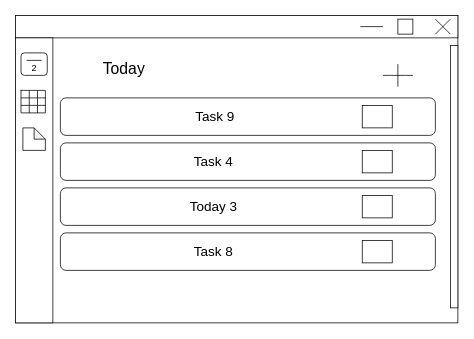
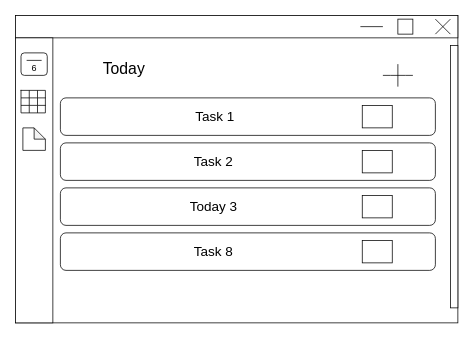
node "2": label "2" -> "6"
node "Task 9": label "Task 9" -> "Task 1"
node "Task 4": label "Task 4" -> "Task 2"
